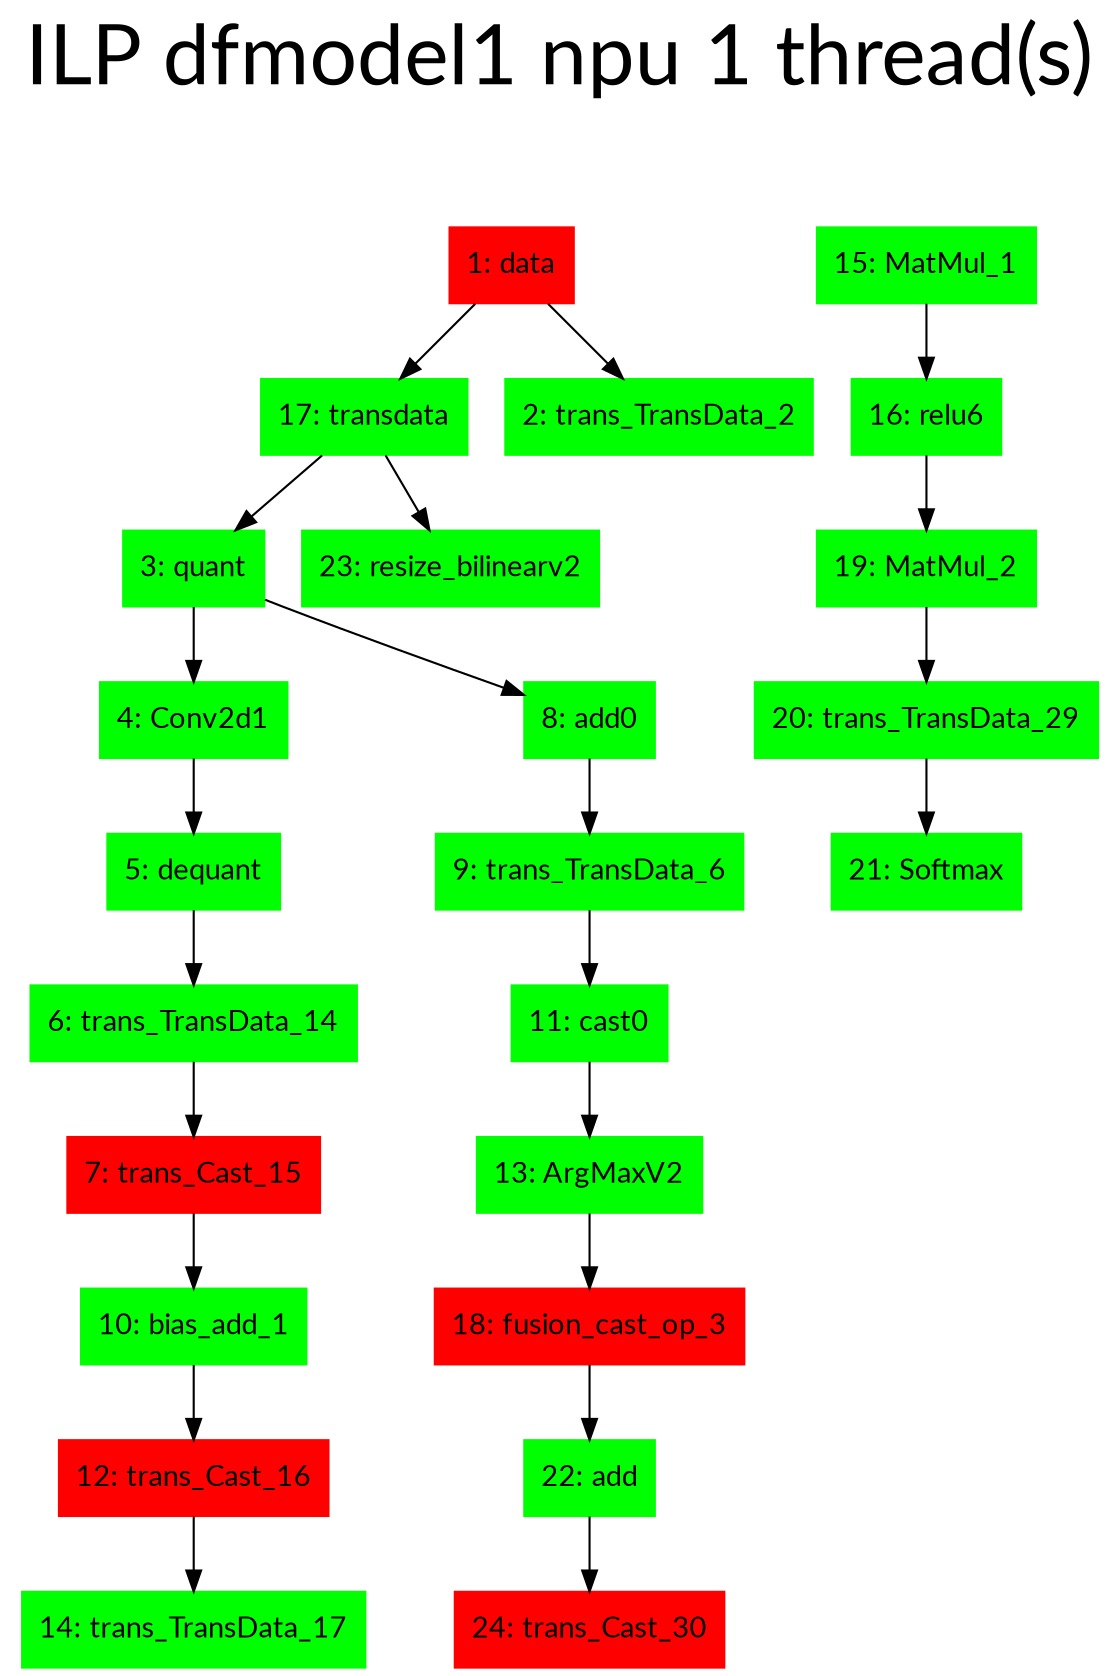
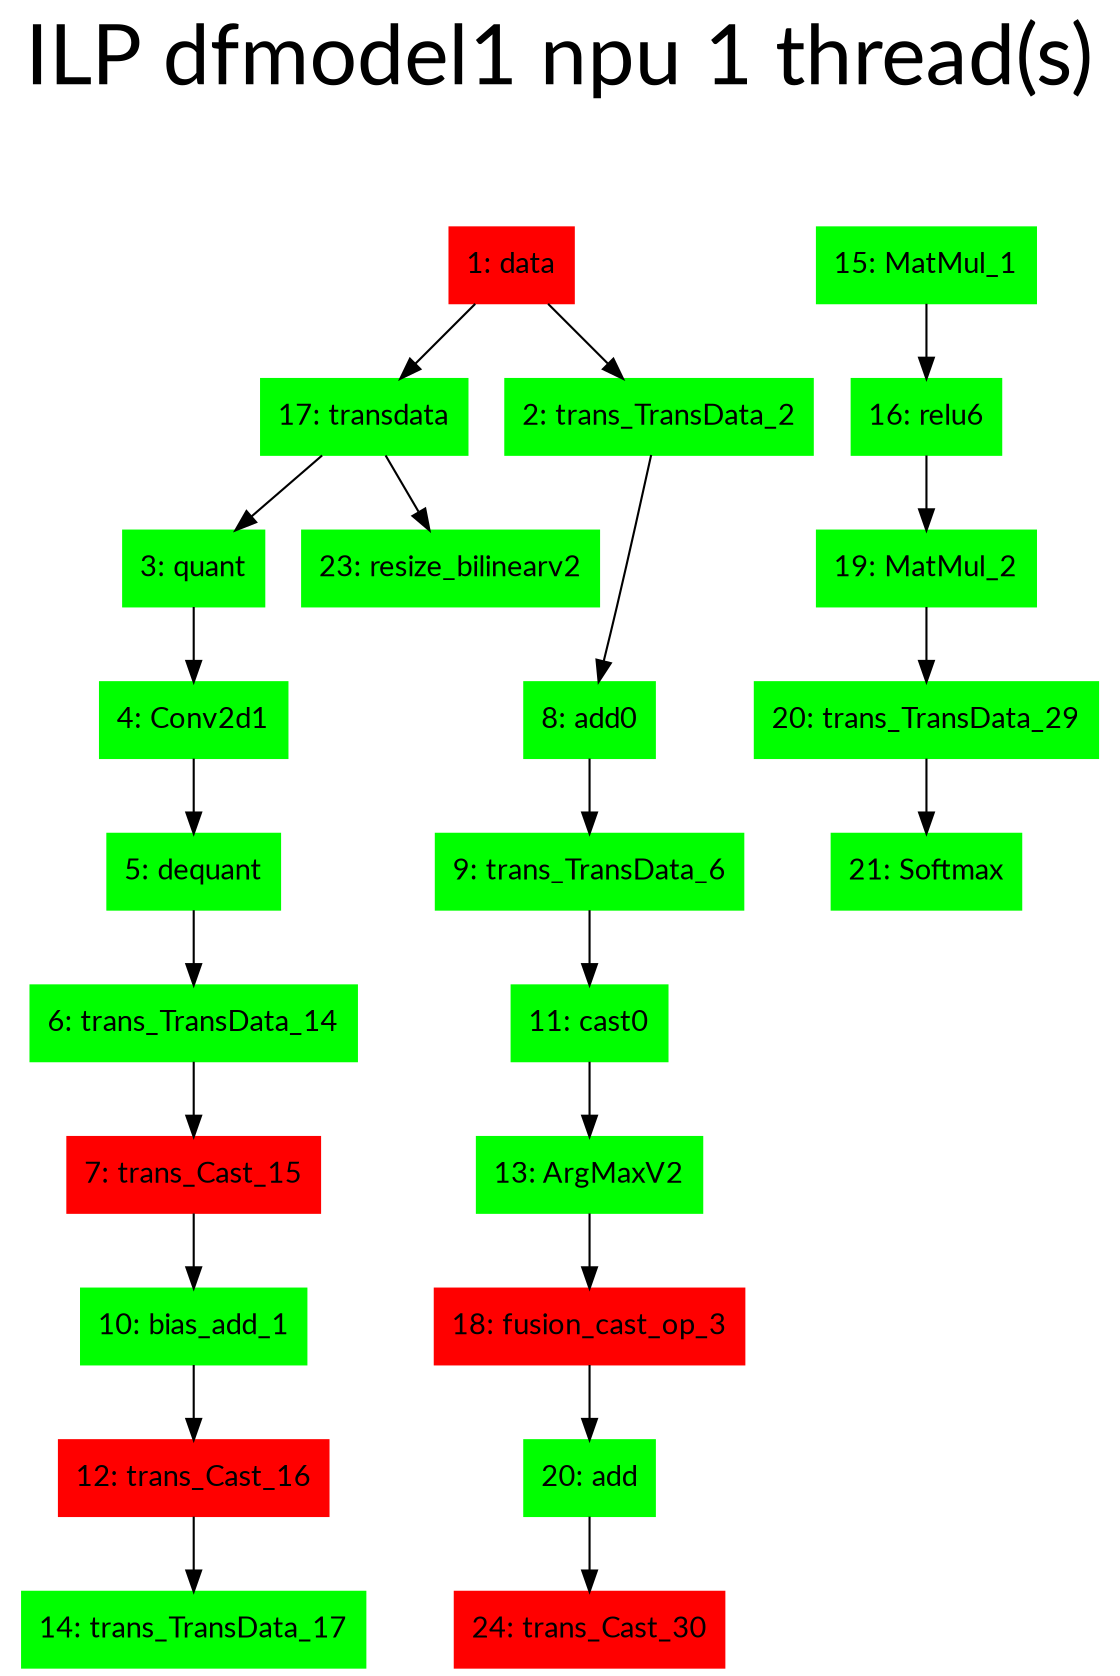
edge "3: quant" -> "8: add0": now "2: trans_TransData_2" -> "8: add0"
node "22: add": label "22: add" -> "20: add"
